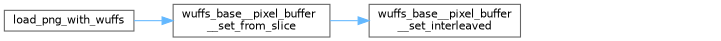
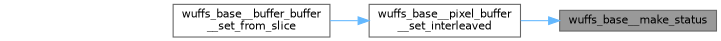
node "load_png_with_wuffs": removed
node "wuffs_base__pixel_buffer __set_from_slice": label "wuffs_base__pixel_buffer __set_from_slice" -> "wuffs_base__buffer_buffer __set_from_slice"
node "wuffs_base__make_status": added
